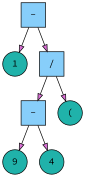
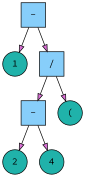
node "9": label "9" -> "2"
